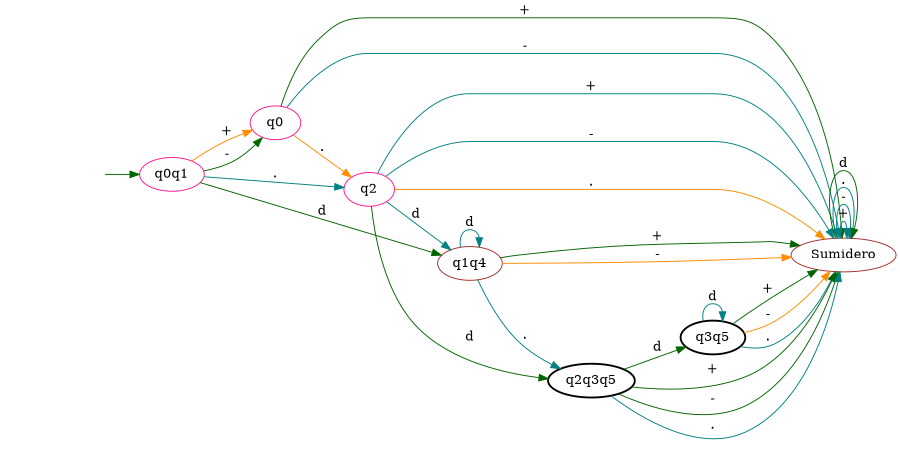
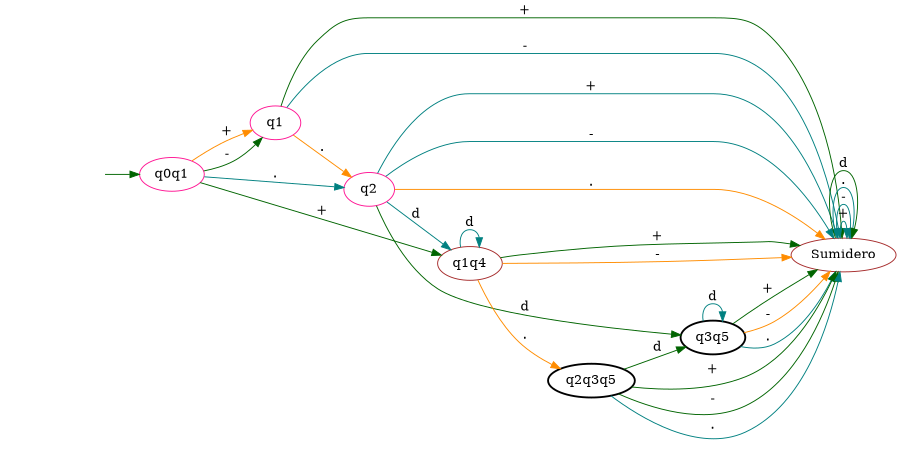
node "q0": label "q0" -> "q1"
edge "q0q1" -> "q1q4": label "d" -> "+"
edge "q2" -> "q2q3q5": now "q2" -> "q3q5"
edge "q1q4" -> "q2q3q5": color teal -> darkorange
